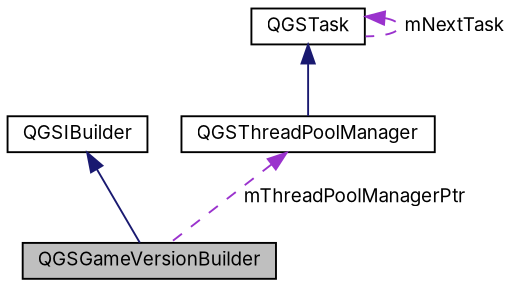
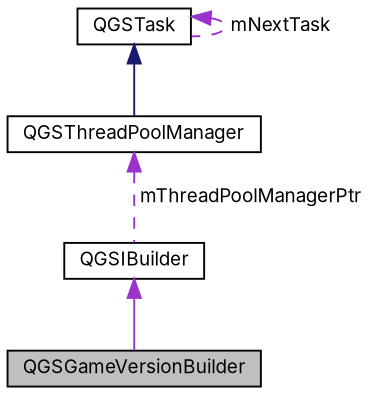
edge "QGSGameVersionBuilder" -> "QGSThreadPoolManager": now "QGSIBuilder" -> "QGSThreadPoolManager"
edge "QGSGameVersionBuilder" -> "QGSIBuilder": color midnightblue -> darkorchid3
